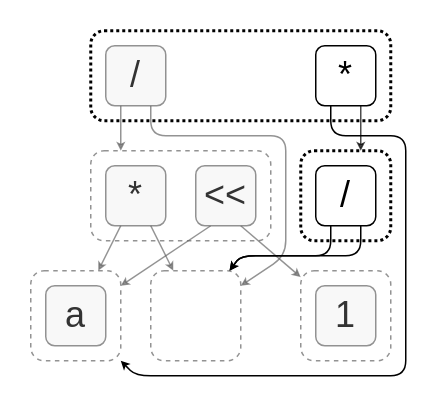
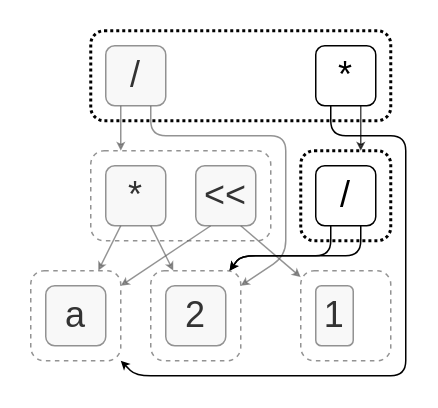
node "2": added
node "1": size 60x60 -> 38x60
